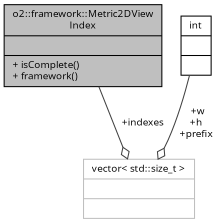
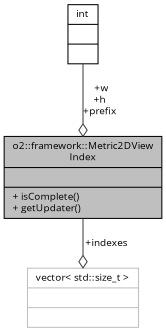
node "o2::framework::Metric2DView": text "+ framework()" -> "+ getUpdater()"
edge "int" -> "vector< std::size_t >": now "int" -> "o2::framework::Metric2DView"
